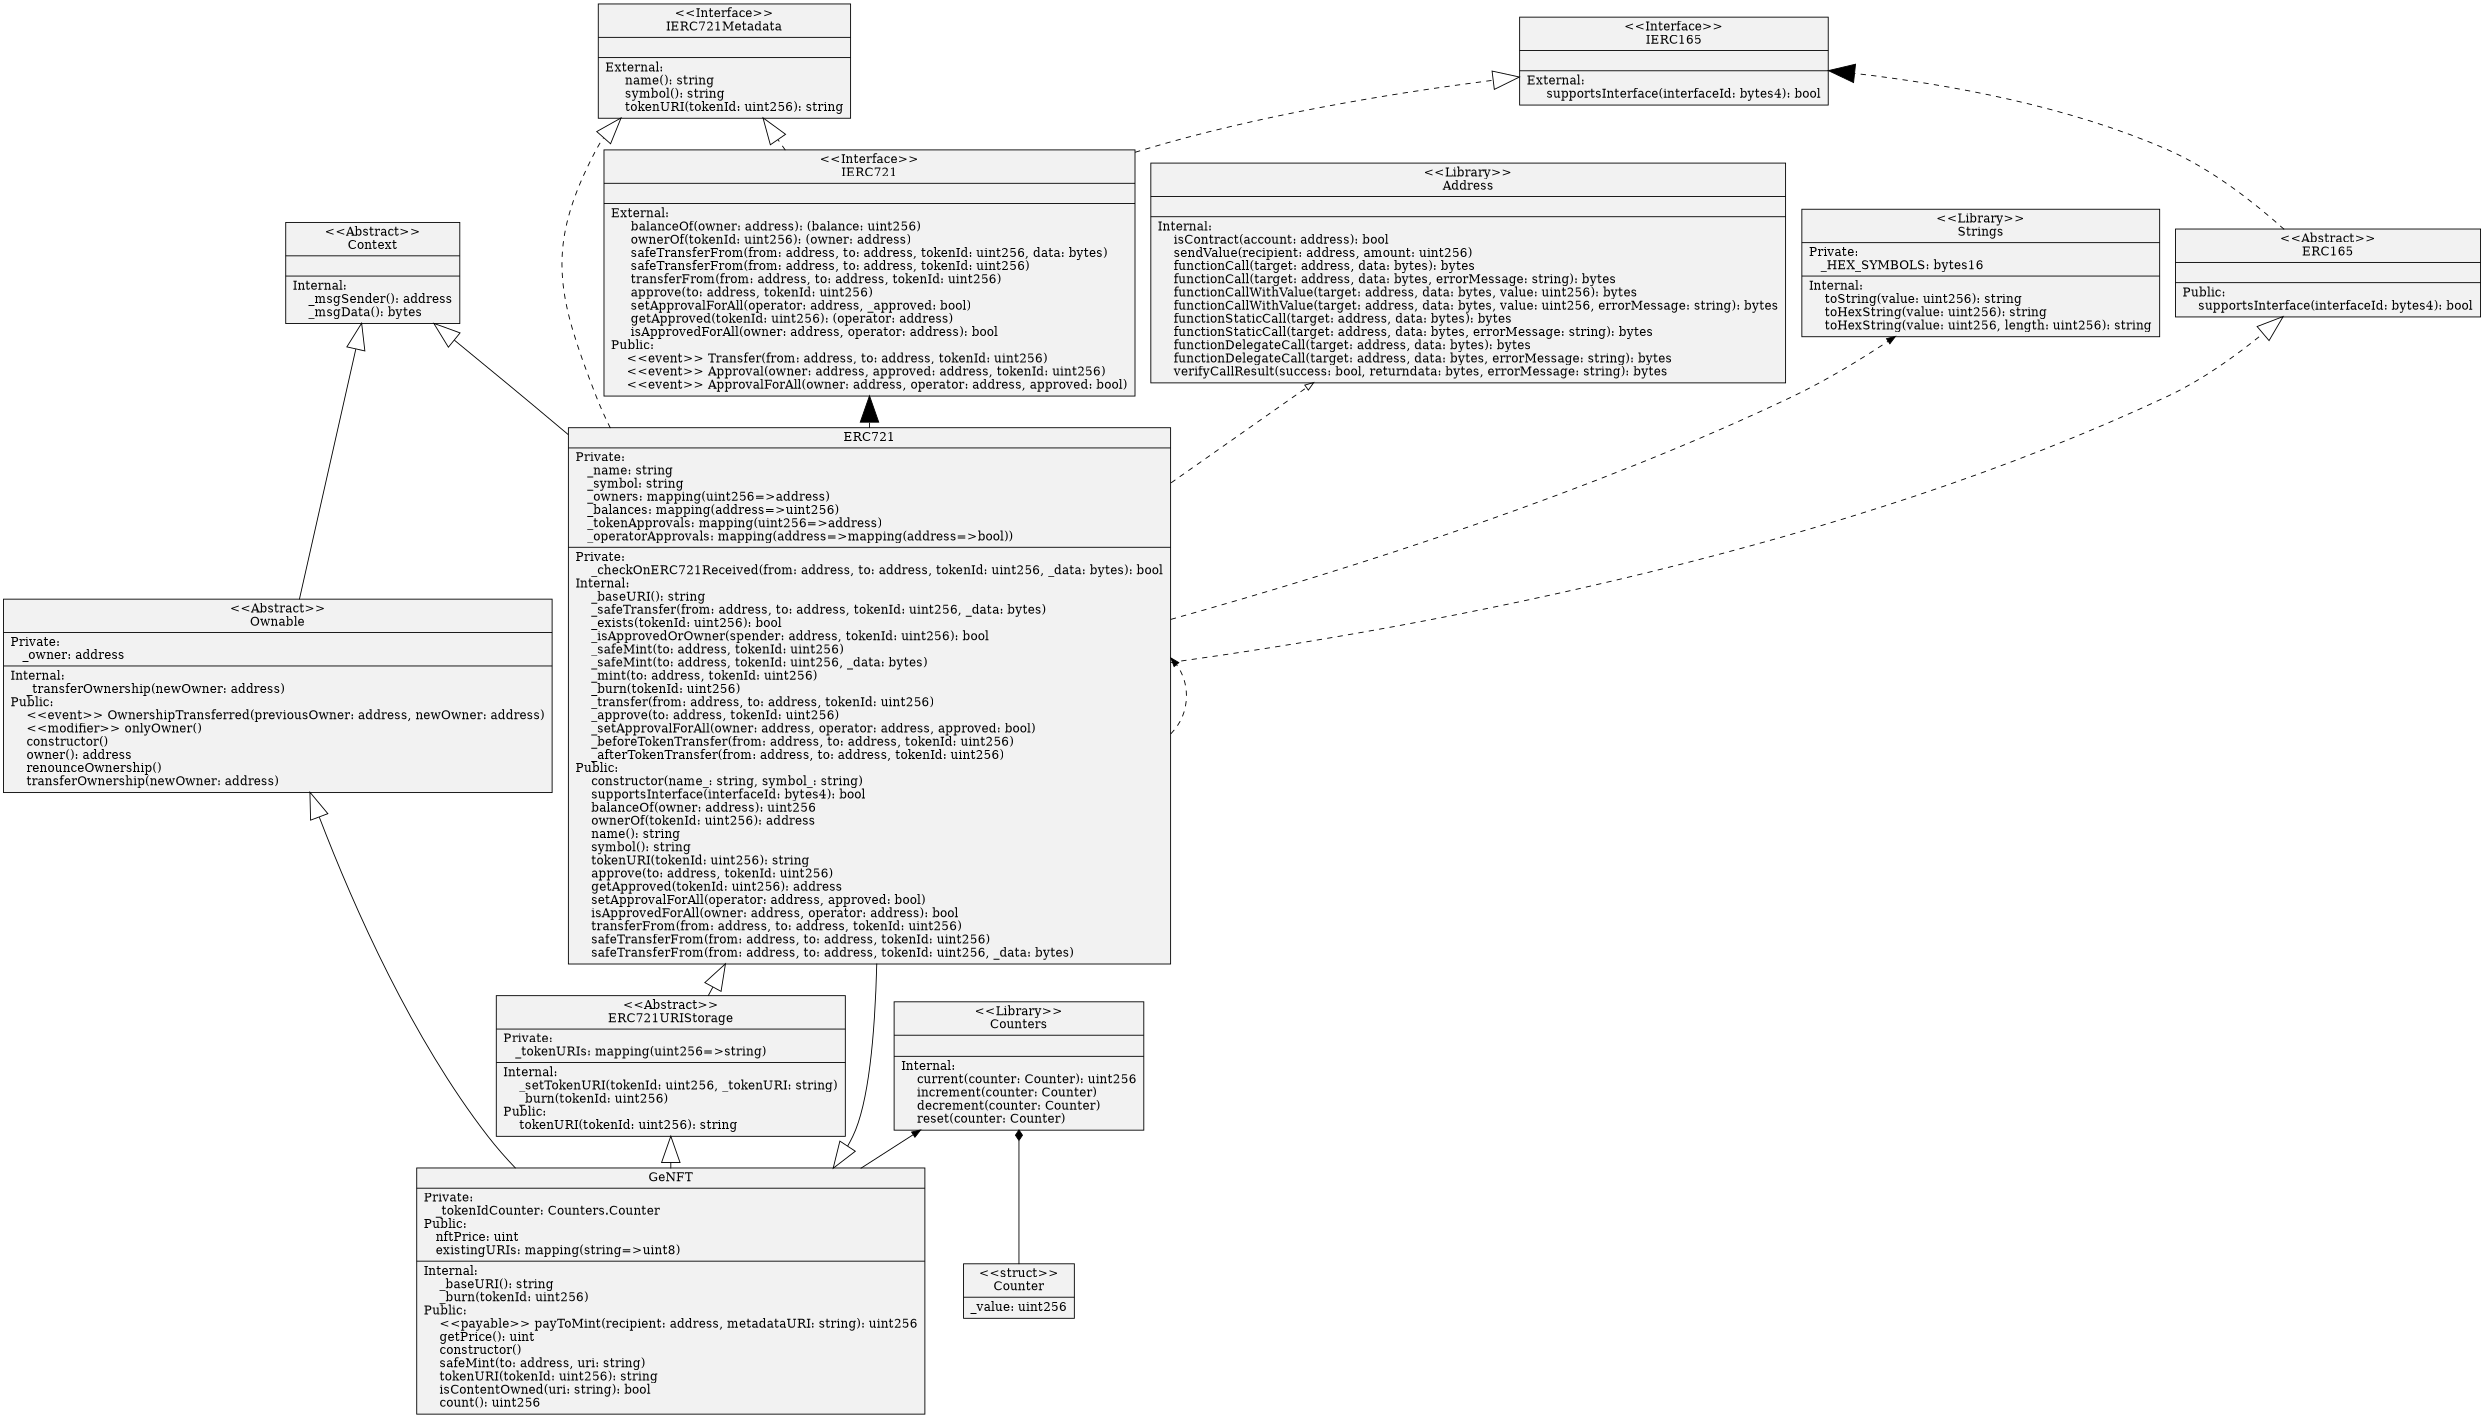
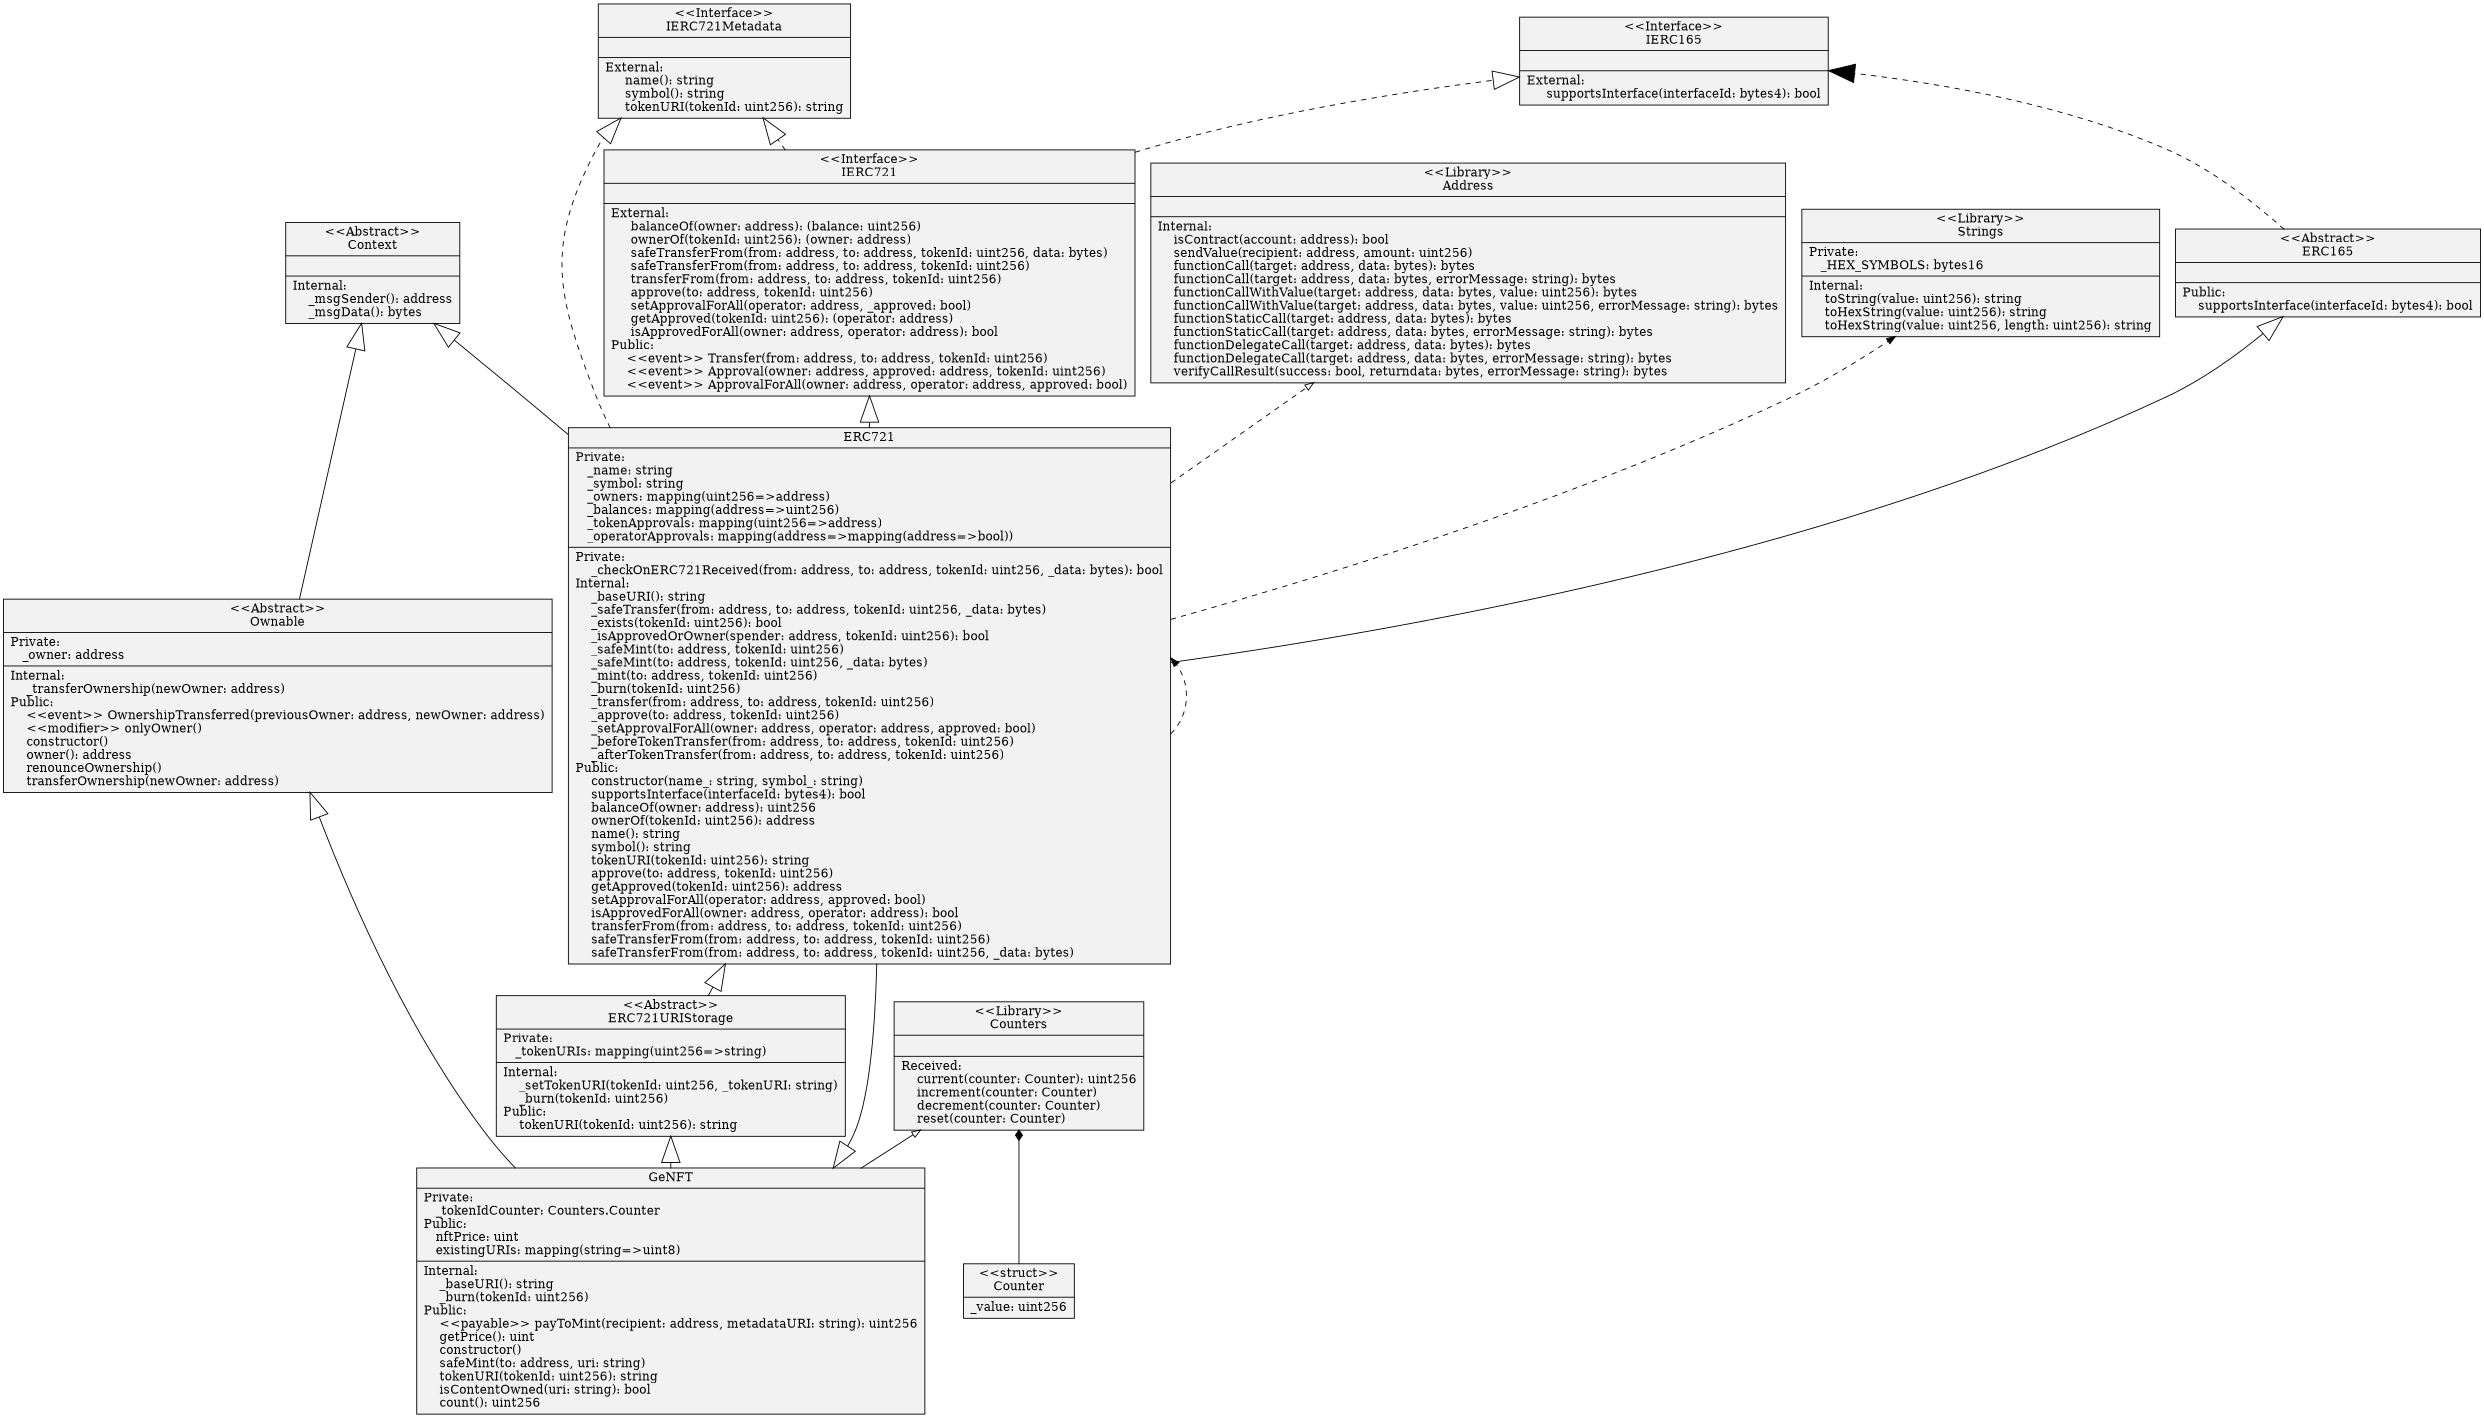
edge "ERC721" -> "IERC721": arrowhead normal -> empty
edge "ERC721" -> "ERC165": style dashed -> solid
node "Counters": text "Internal:" -> "Received:"
edge "GeNFT" -> "Counters": arrowhead normal -> empty
